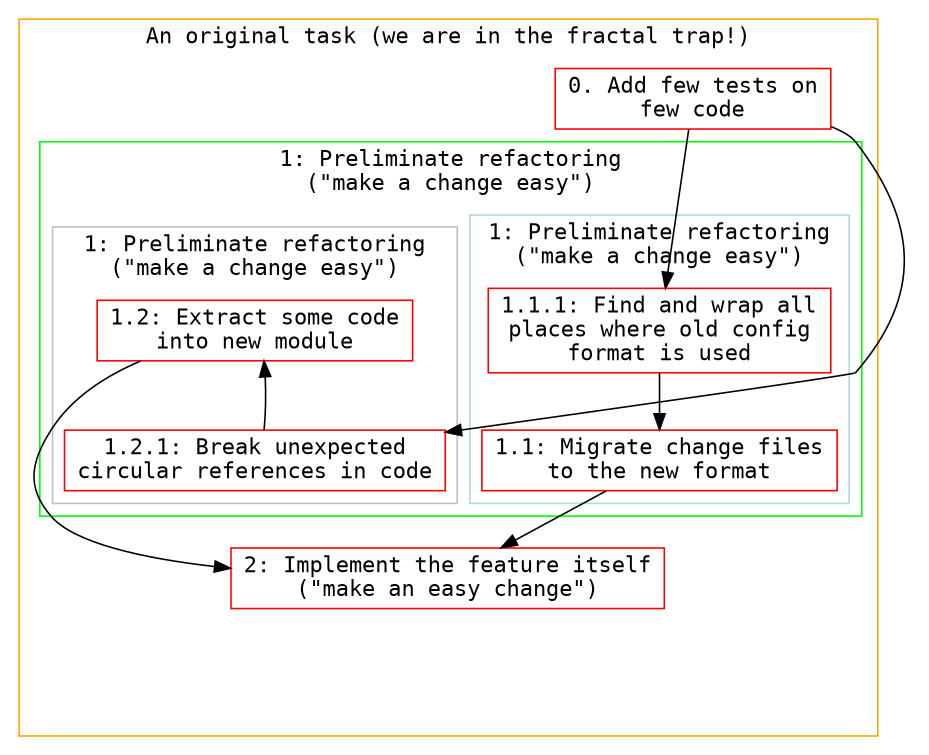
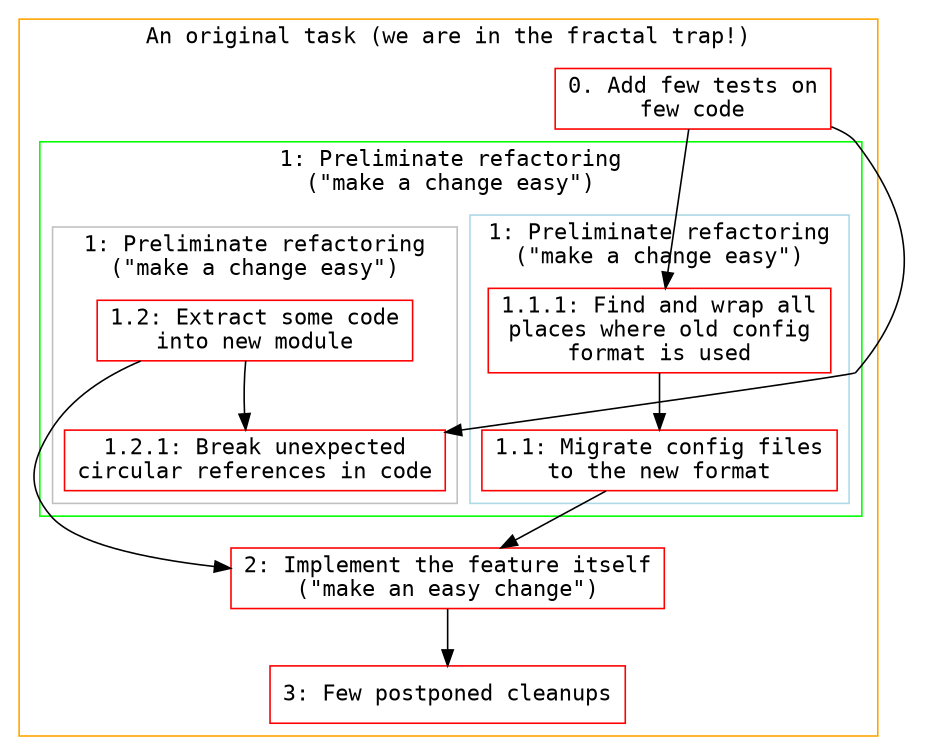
edge "1.2.1: Break unexpected circular references in code" -> "1.2: Extract some code into new module": reversed
node "1.1: Migrate change files to the new format": label "1.1: Migrate change files to the new format" -> "1.1: Migrate config files to the new format"
node "3: Few postponed cleanups": added
